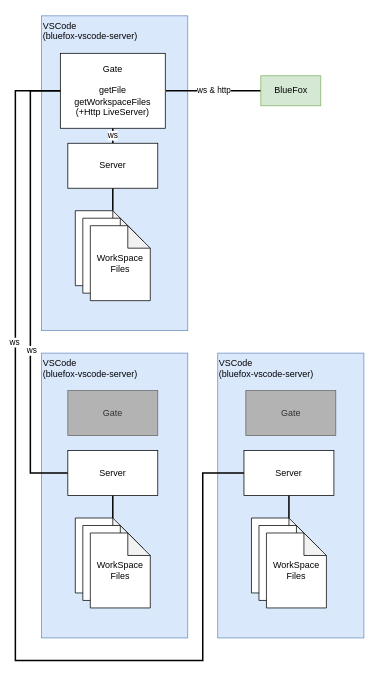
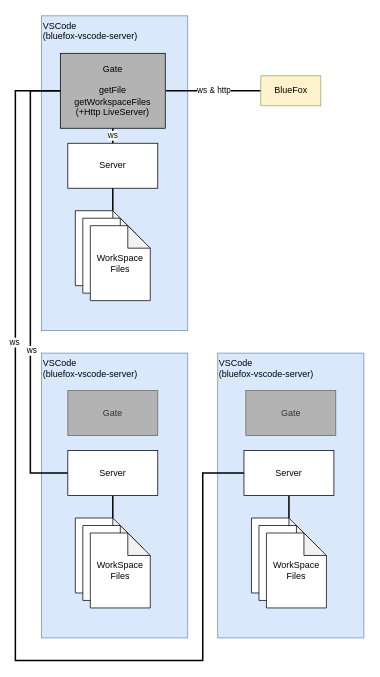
node "Gate getFile getWorkspaceFiles (+Http LiveServer)": fillcolor #ffffff -> #b3b3b3
node "BlueFox": fillcolor #d5e8d4 -> #fff2cc
